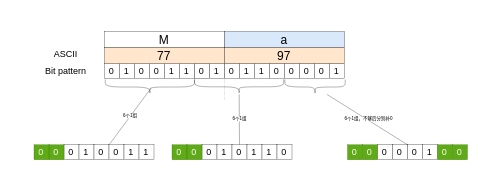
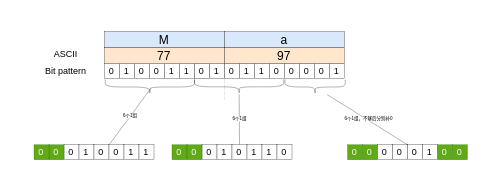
node "M": fillcolor #ffffff -> #dae8fc
